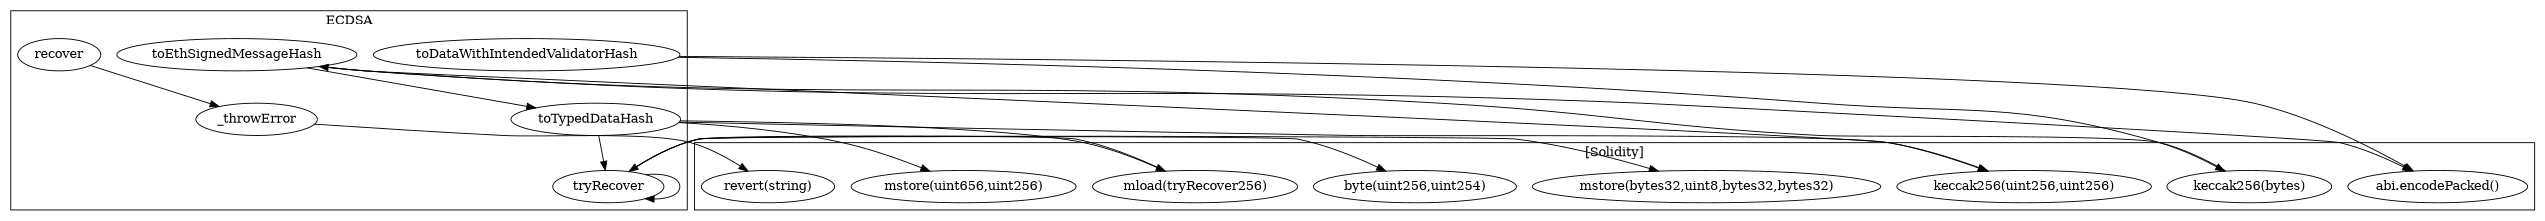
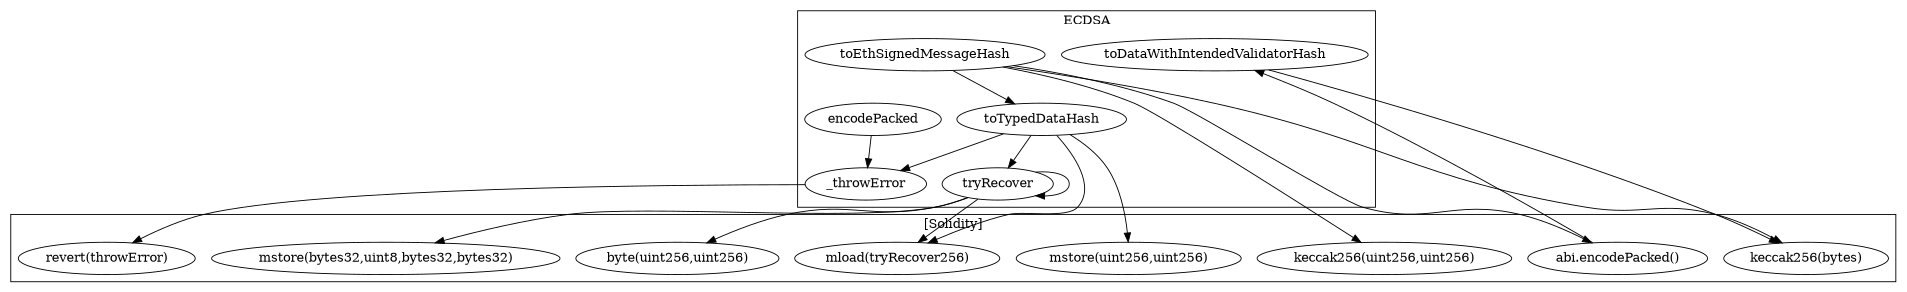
node "recover": label "recover" -> "encodePacked"
edge "toDataWithIntendedValidatorHash" -> "abi.encodePacked()": reversed
edge "keccak256(bytes)" -> "toEthSignedMessageHash": reversed
edge "mload(tryRecover256)" -> "tryRecover": reversed
edge "toTypedDataHash" -> "keccak256(uint256,uint256)": now "toTypedDataHash" -> "_throwError"
node "revert(string)": label "revert(string)" -> "revert(throwError)"
node "mstore(uint656,uint256)": label "mstore(uint656,uint256)" -> "mstore(uint256,uint256)"
node "byte(uint256,uint254)": label "byte(uint256,uint254)" -> "byte(uint256,uint256)"
